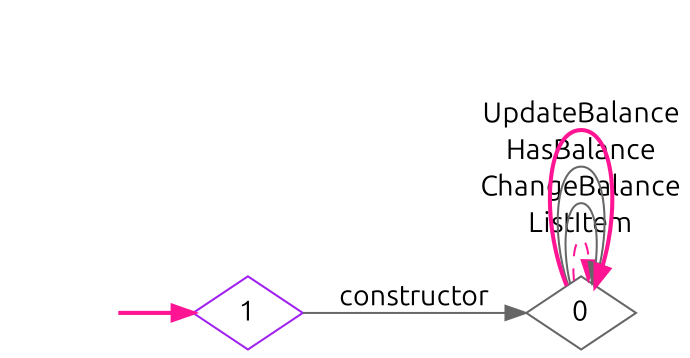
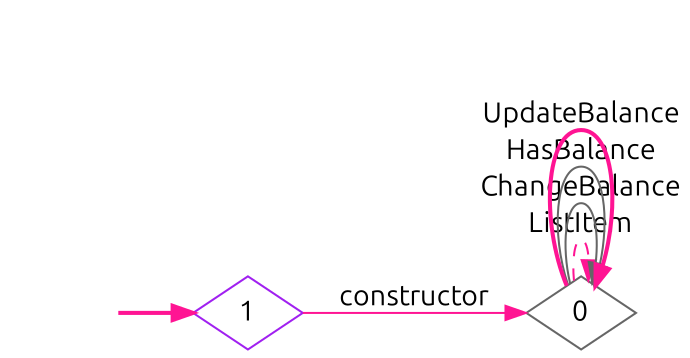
edge "1" -> "0": color gray40 -> deeppink
